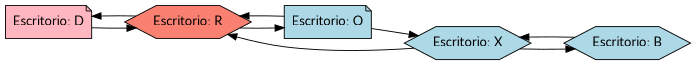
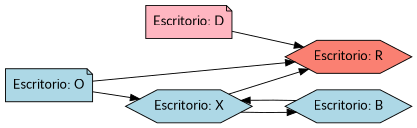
edge "Escritorio: R" -> "Escritorio: D": removed
edge "Escritorio: R" -> "Escritorio: O": removed
